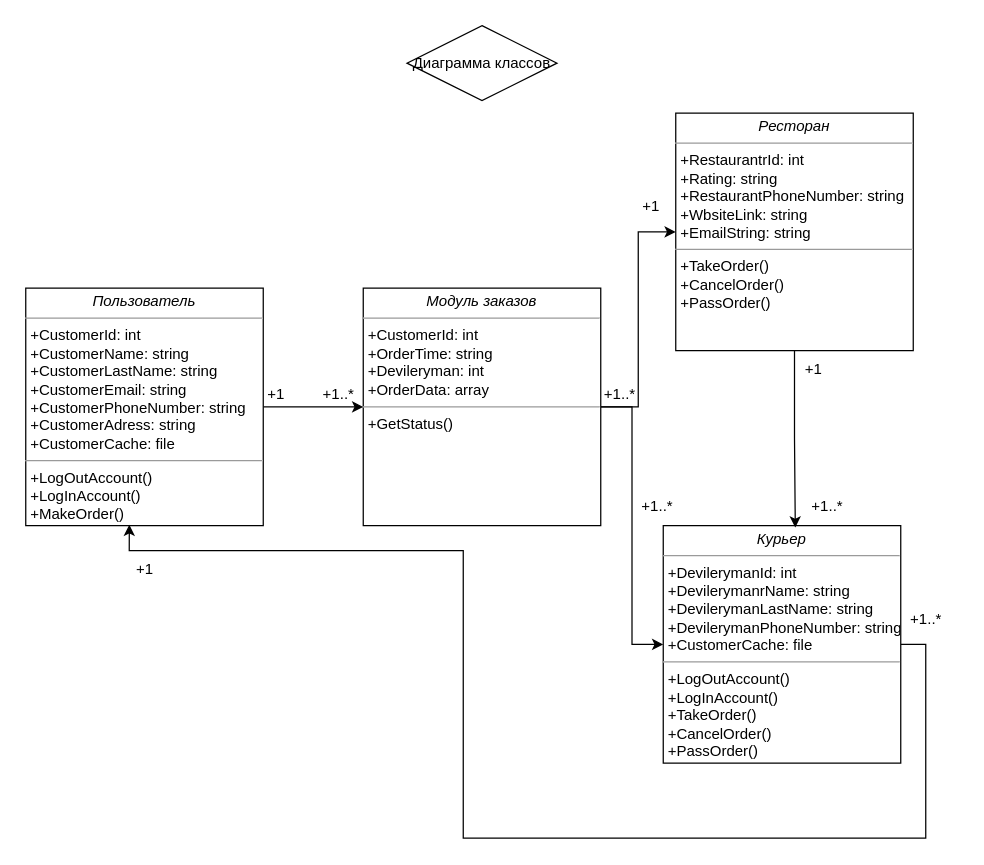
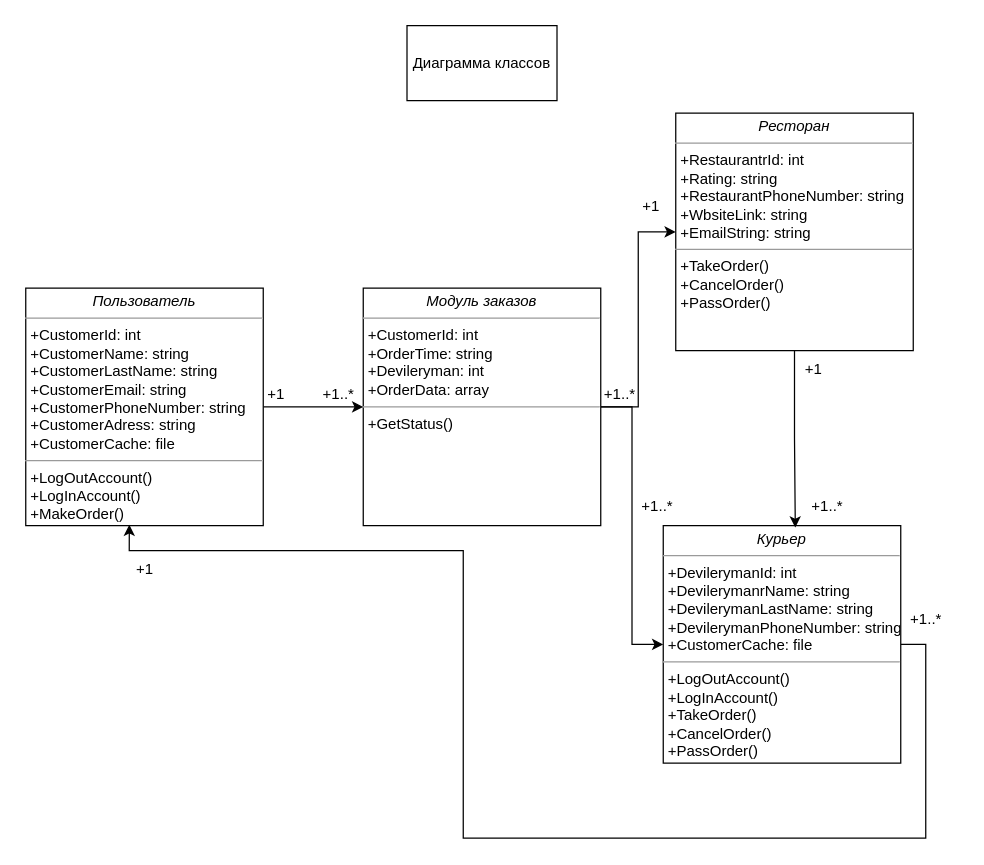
node "Диаграмма классов": shape diamond -> rectangle
